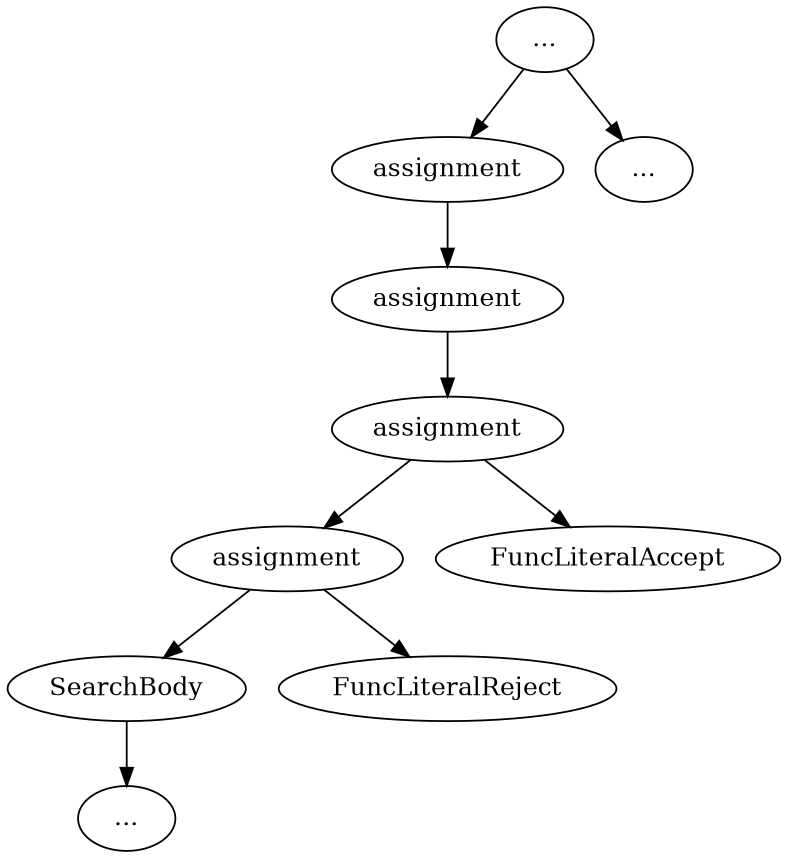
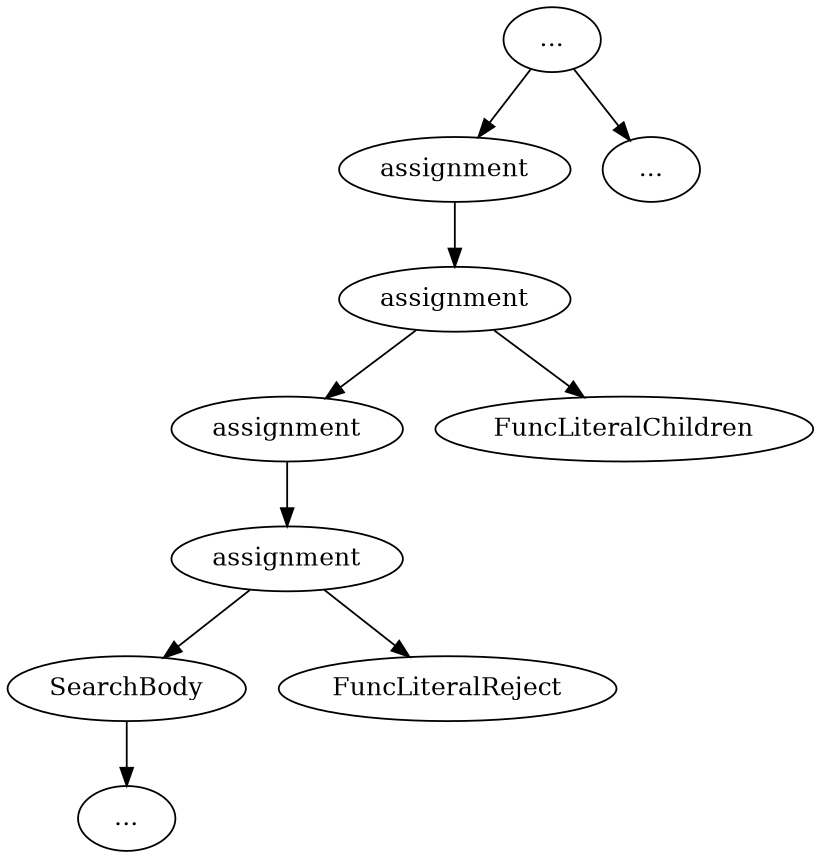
node "FuncLiteralChildren": added
node "FuncLiteralAccept": removed
